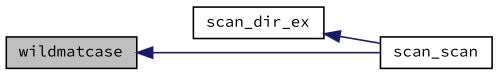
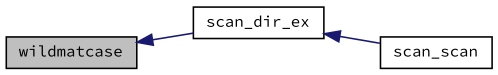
edge "scan_scan" -> "wildmatcase": now "scan_dir_ex" -> "wildmatcase"
